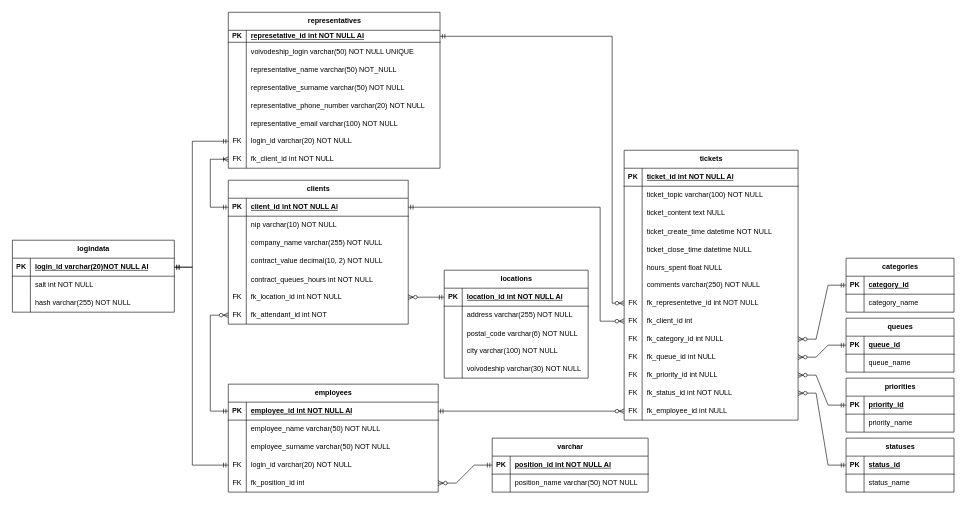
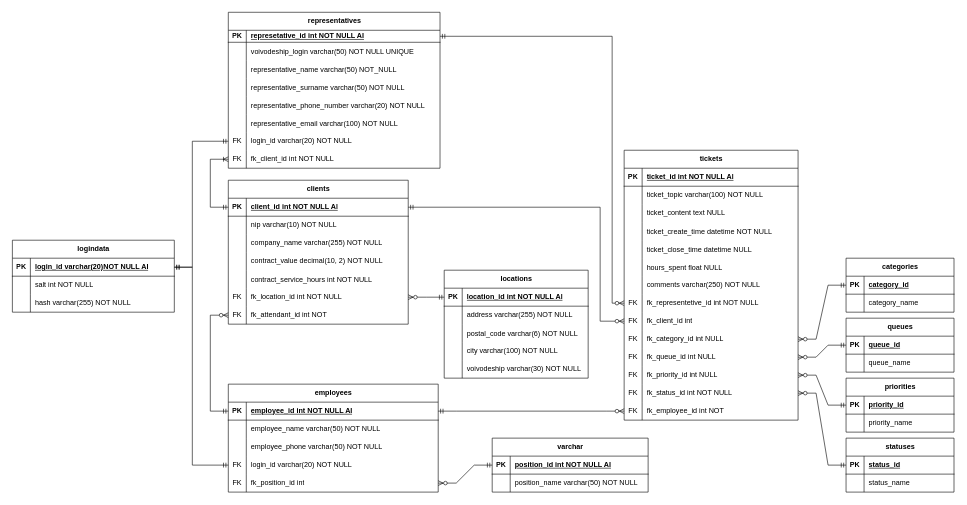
node "contract_queues_hours int NOT NULL": label "contract_queues_hours int NOT NULL" -> "contract_service_hours int NOT NULL"
node "fk_employee_id int NULL": label "fk_employee_id int NULL" -> "fk_employee_id int NOT"
node "employee_surname varchar(50) NOT NULL": label "employee_surname varchar(50) NOT NULL" -> "employee_phone varchar(50) NOT NULL"
